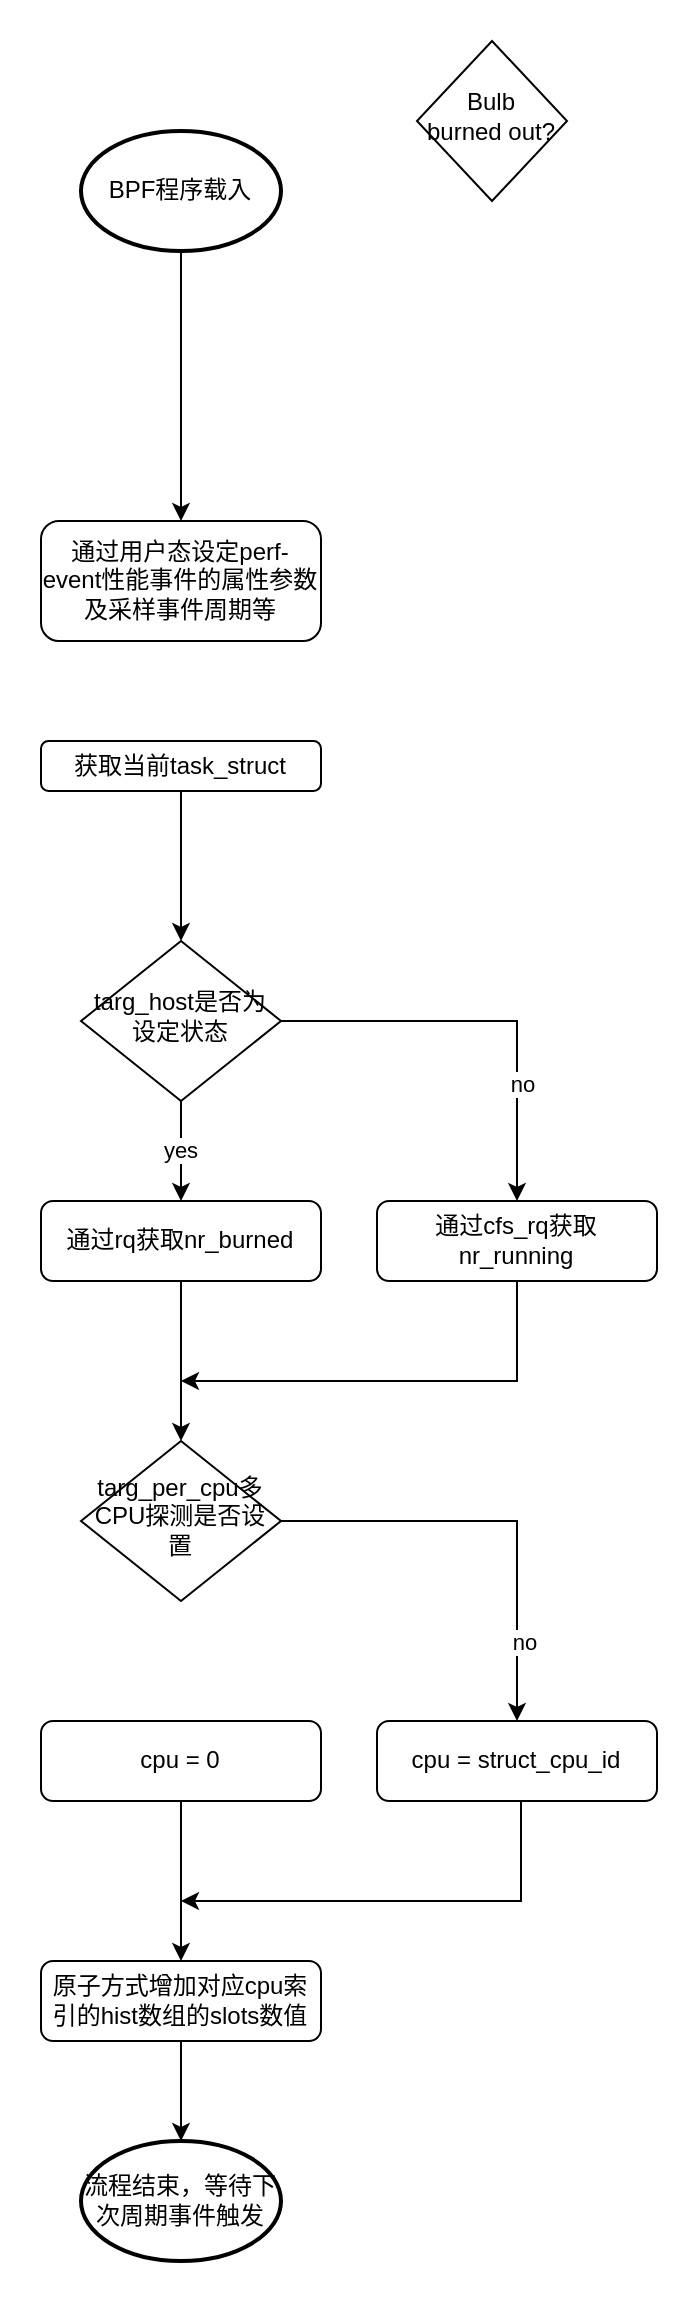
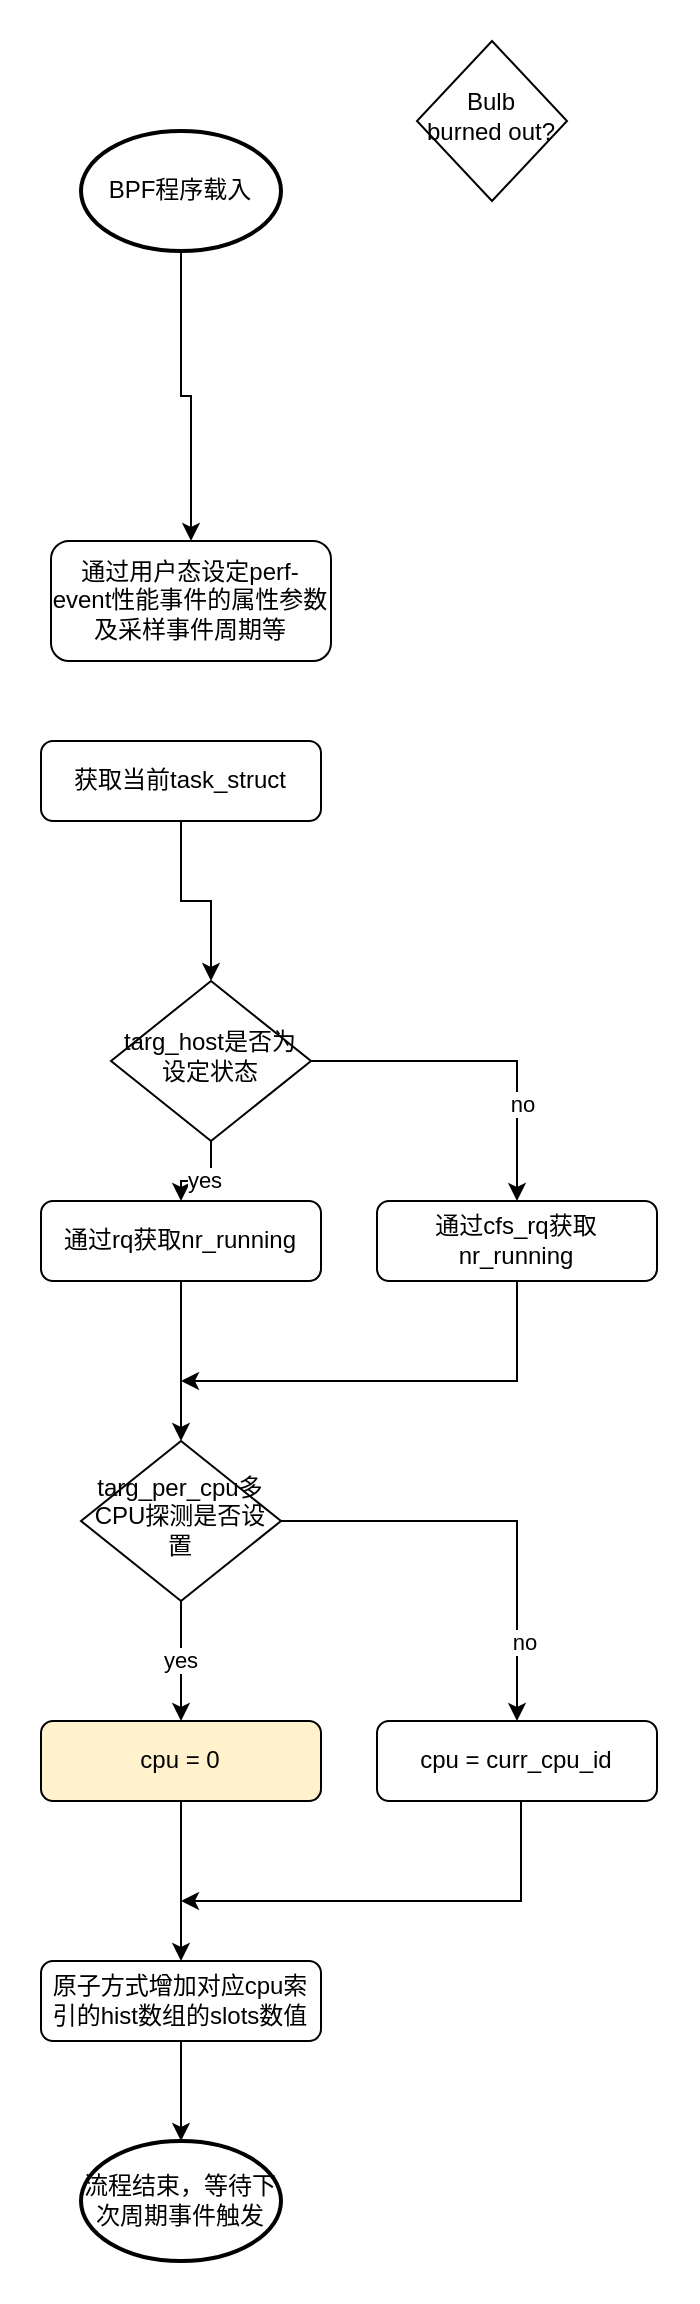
node "通过用户态设定perf-event性能事件的属性参数及采样事件周期等": moved (181, 581) -> (191, 601)
node "获取当前task_struct": size 280x50 -> 280x80
node "targ_host是否为设定状态": moved (181, 1021) -> (211, 1061)
node "通过rq获取nr_burned": label "通过rq获取nr_burned" -> "通过rq获取nr_running"
edge "targ_per_cpu多CPU探测是否设置" -> "cpu = 0": added, label "yes"
node "cpu = 0": fillcolor #ffffff -> #fff2cc
node "cpu = struct_cpu_id": label "cpu = struct_cpu_id" -> "cpu = curr_cpu_id"
